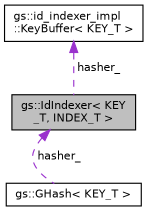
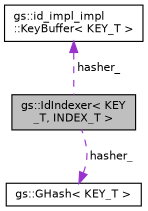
node "gs::id_indexer_impl ::KeyBuffer< KEY_T >": label "gs::id_indexer_impl ::KeyBuffer< KEY_T >" -> "gs::id_impl_impl ::KeyBuffer< KEY_T >"
edge "gs::GHash< KEY_T >" -> "gs::IdIndexer< KEY _T, INDEX_T >": reversed
